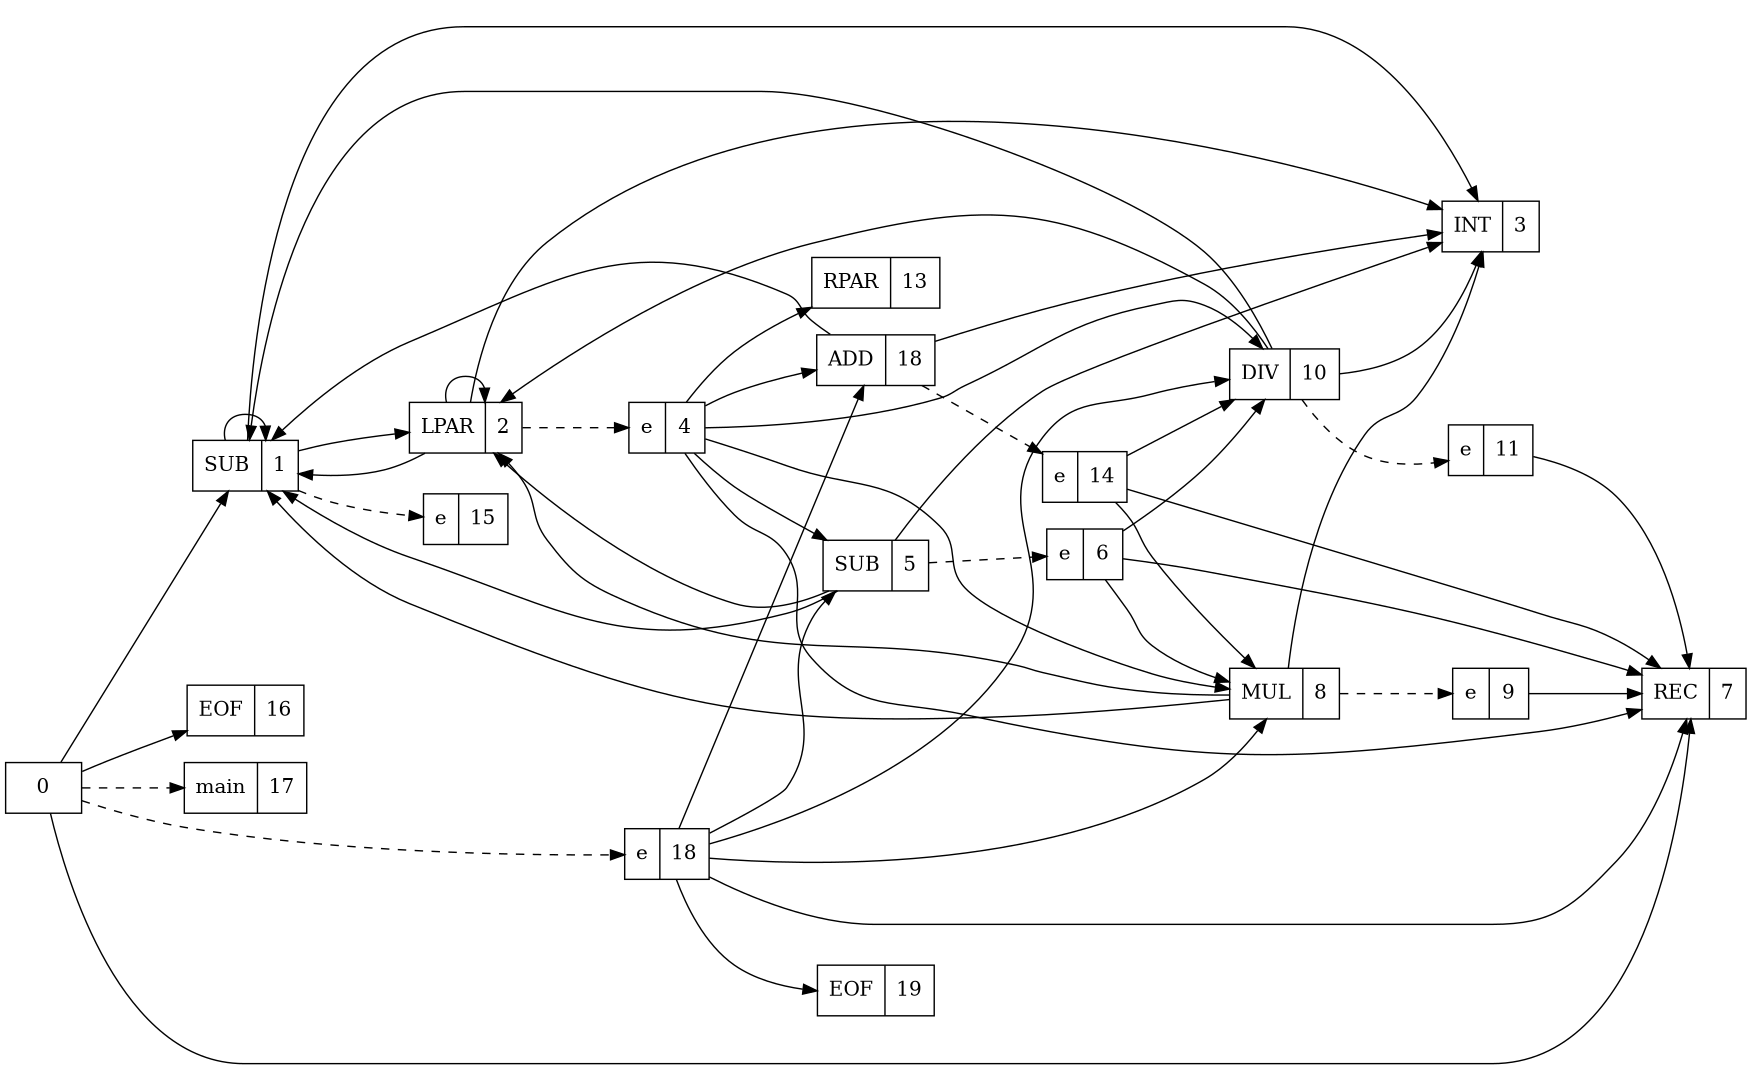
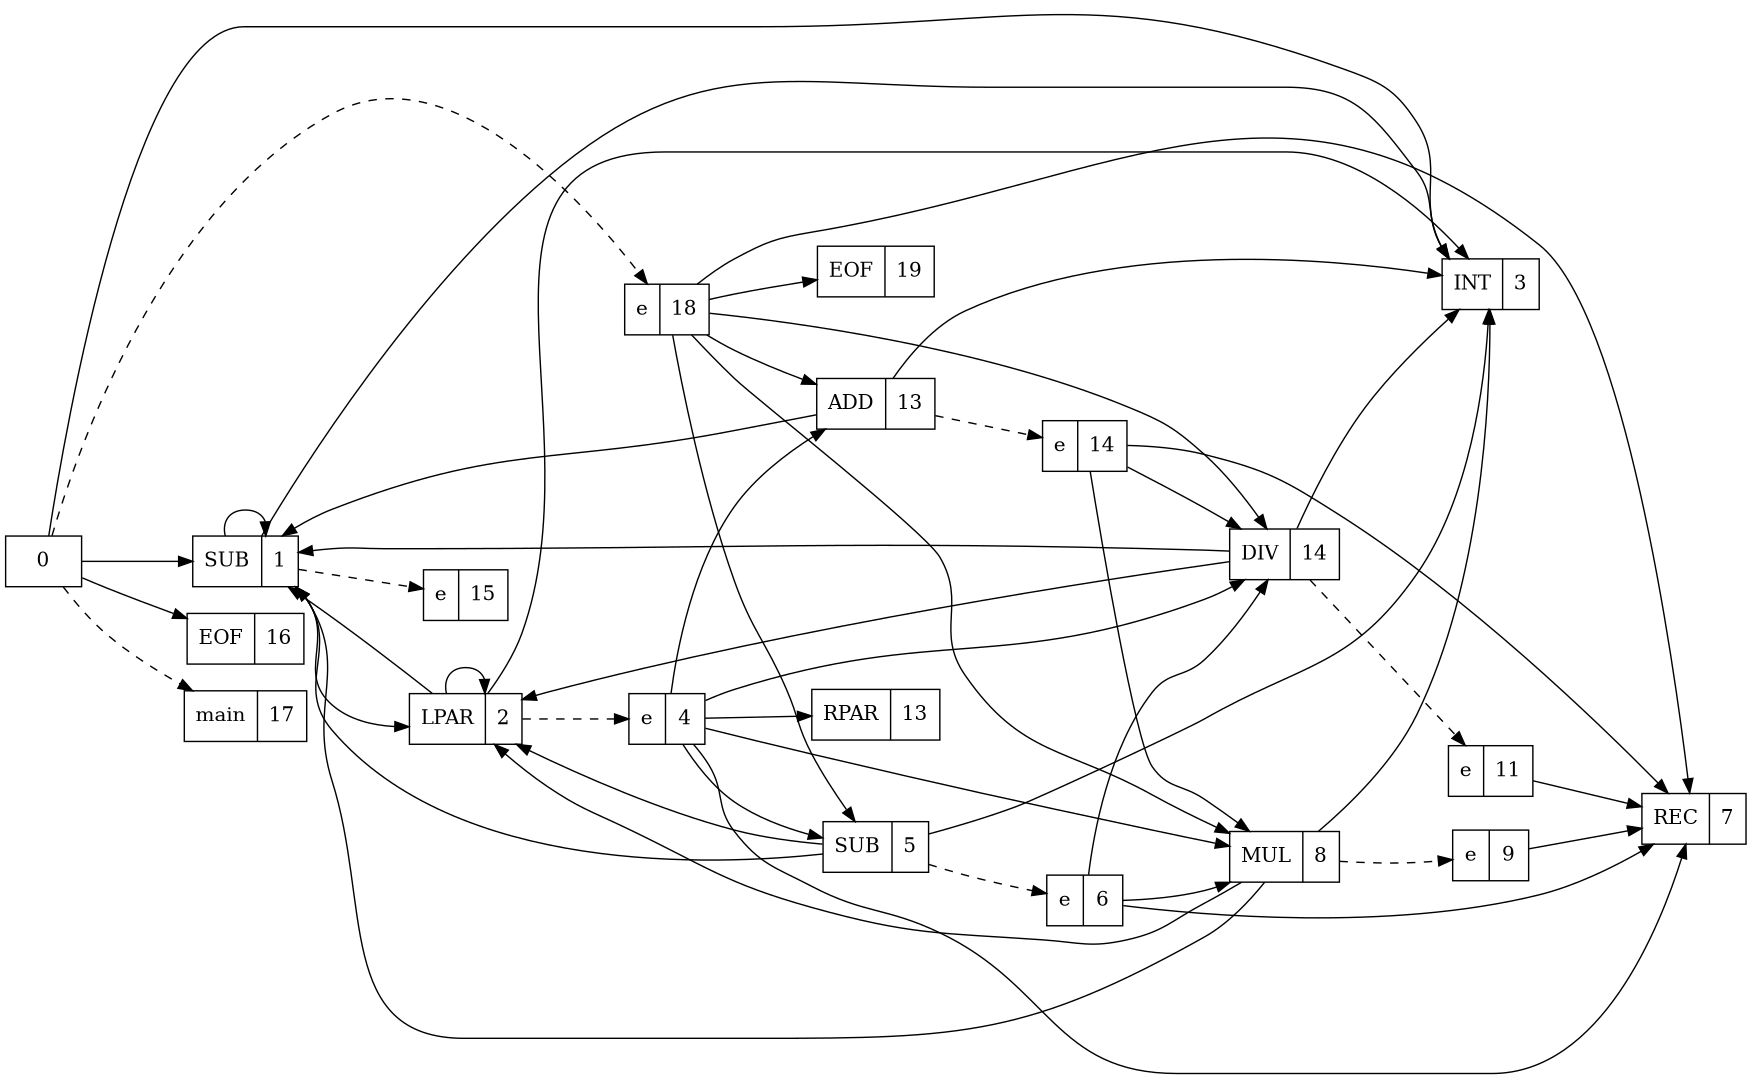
node "ADD": text "18" -> "13"
node "DIV": text "10" -> "14"
edge "0" -> "REC": now "0" -> "INT"
